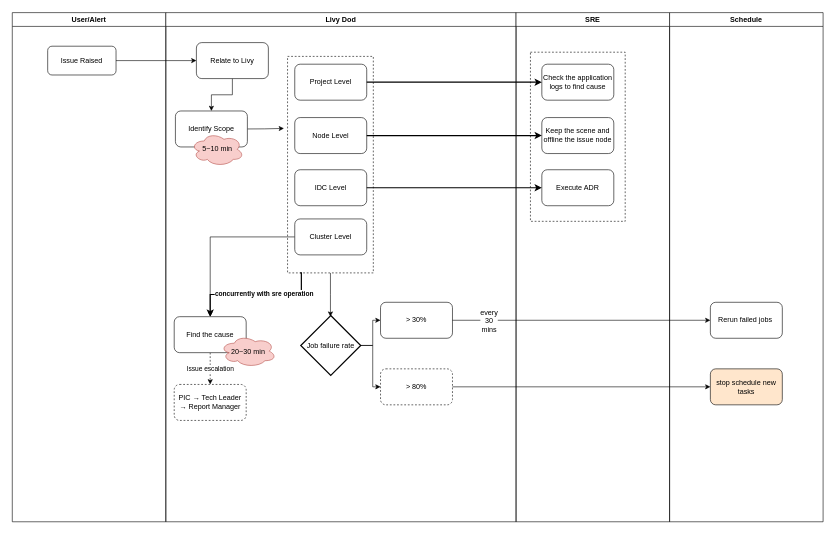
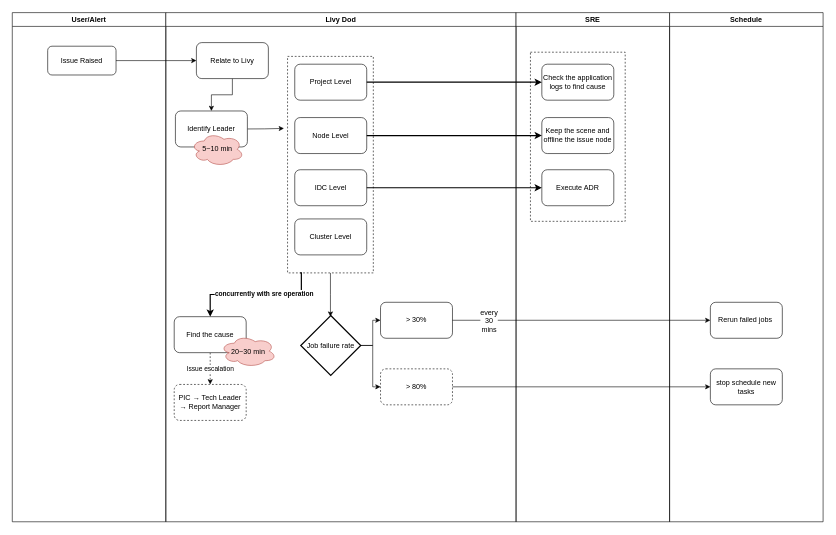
node "Identify Scope": label "Identify Scope" -> "Identify Leader"
edge "Cluster Level" -> "Find the cause": removed
node "stop schedule new tasks": fillcolor #ffe6cc -> #ffffff
